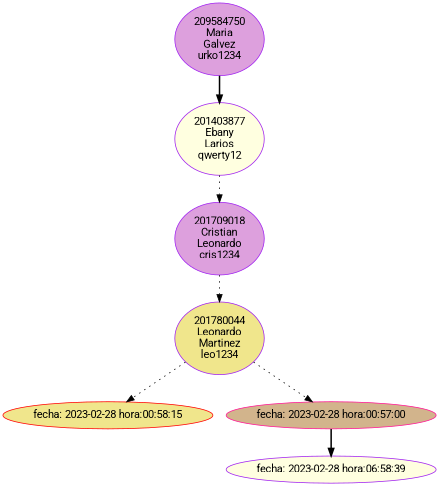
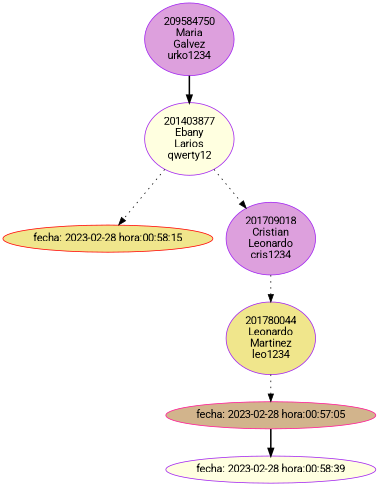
edge "201780044 Leonardo Martinez leo1234" -> "fecha: 2023-02-28 hora:00:58:15": now "201403877 Ebany Larios qwerty12" -> "fecha: 2023-02-28 hora:00:58:15"
node "fecha: 2023-02-28 hora:00:57:00": label "fecha: 2023-02-28 hora:00:57:00" -> "fecha: 2023-02-28 hora:00:57:05"
node "fecha: 2023-02-28 hora:06:58:39": label "fecha: 2023-02-28 hora:06:58:39" -> "fecha: 2023-02-28 hora:00:58:39"
